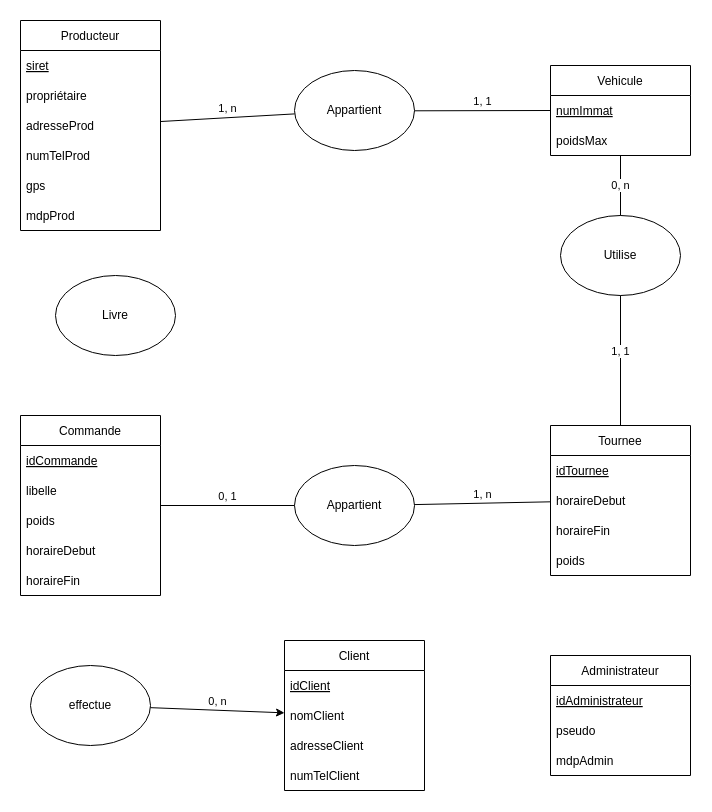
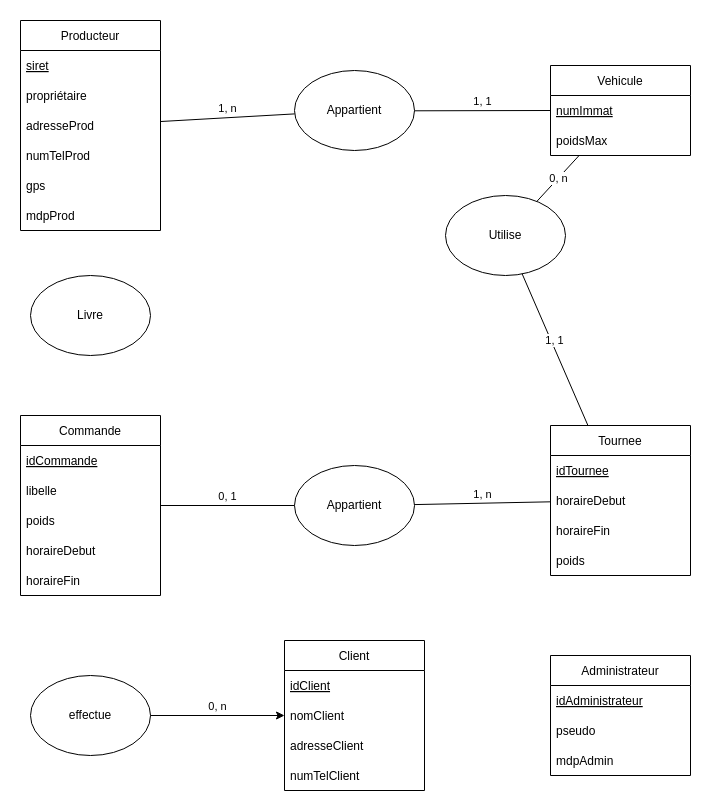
node "Utilise": moved (621, 256) -> (506, 236)
node "Livre": moved (116, 316) -> (91, 316)
node "effectue": moved (91, 706) -> (91, 716)
